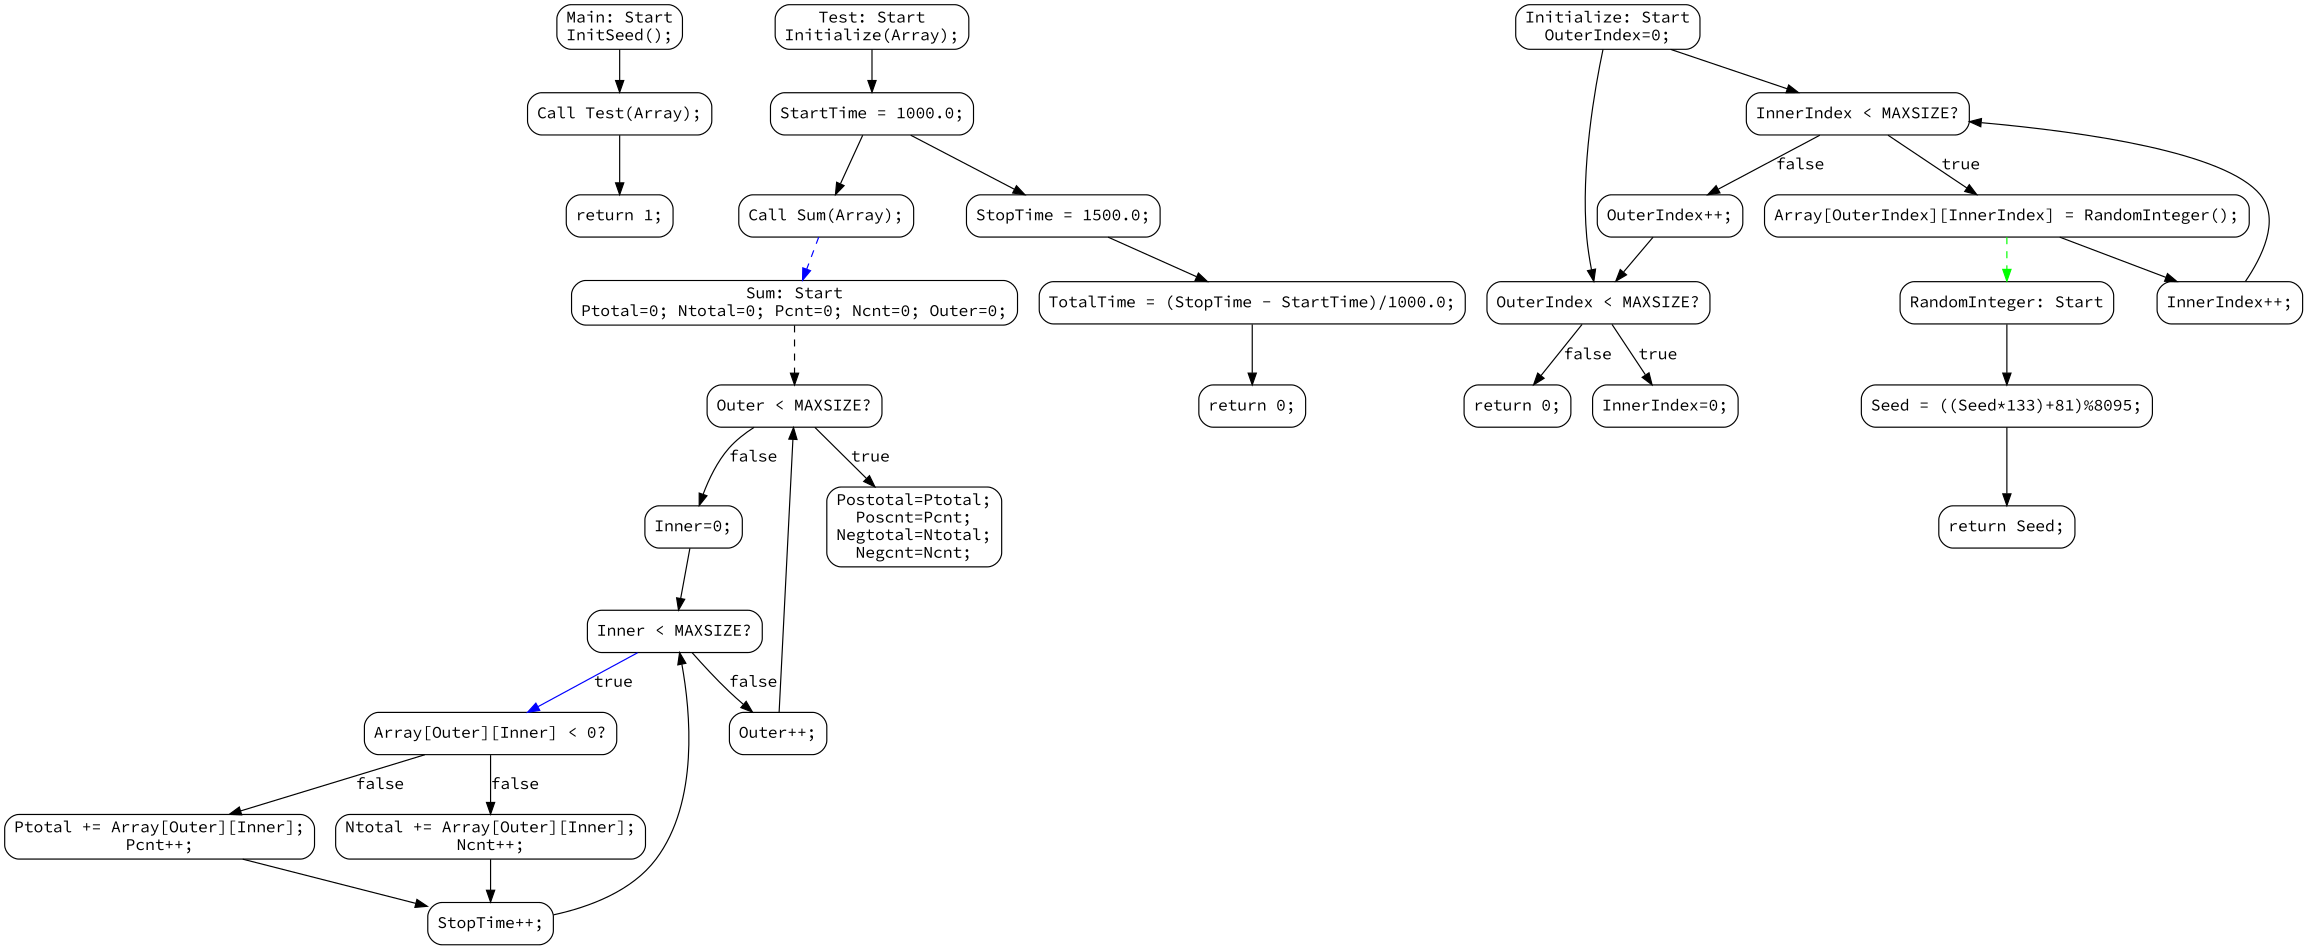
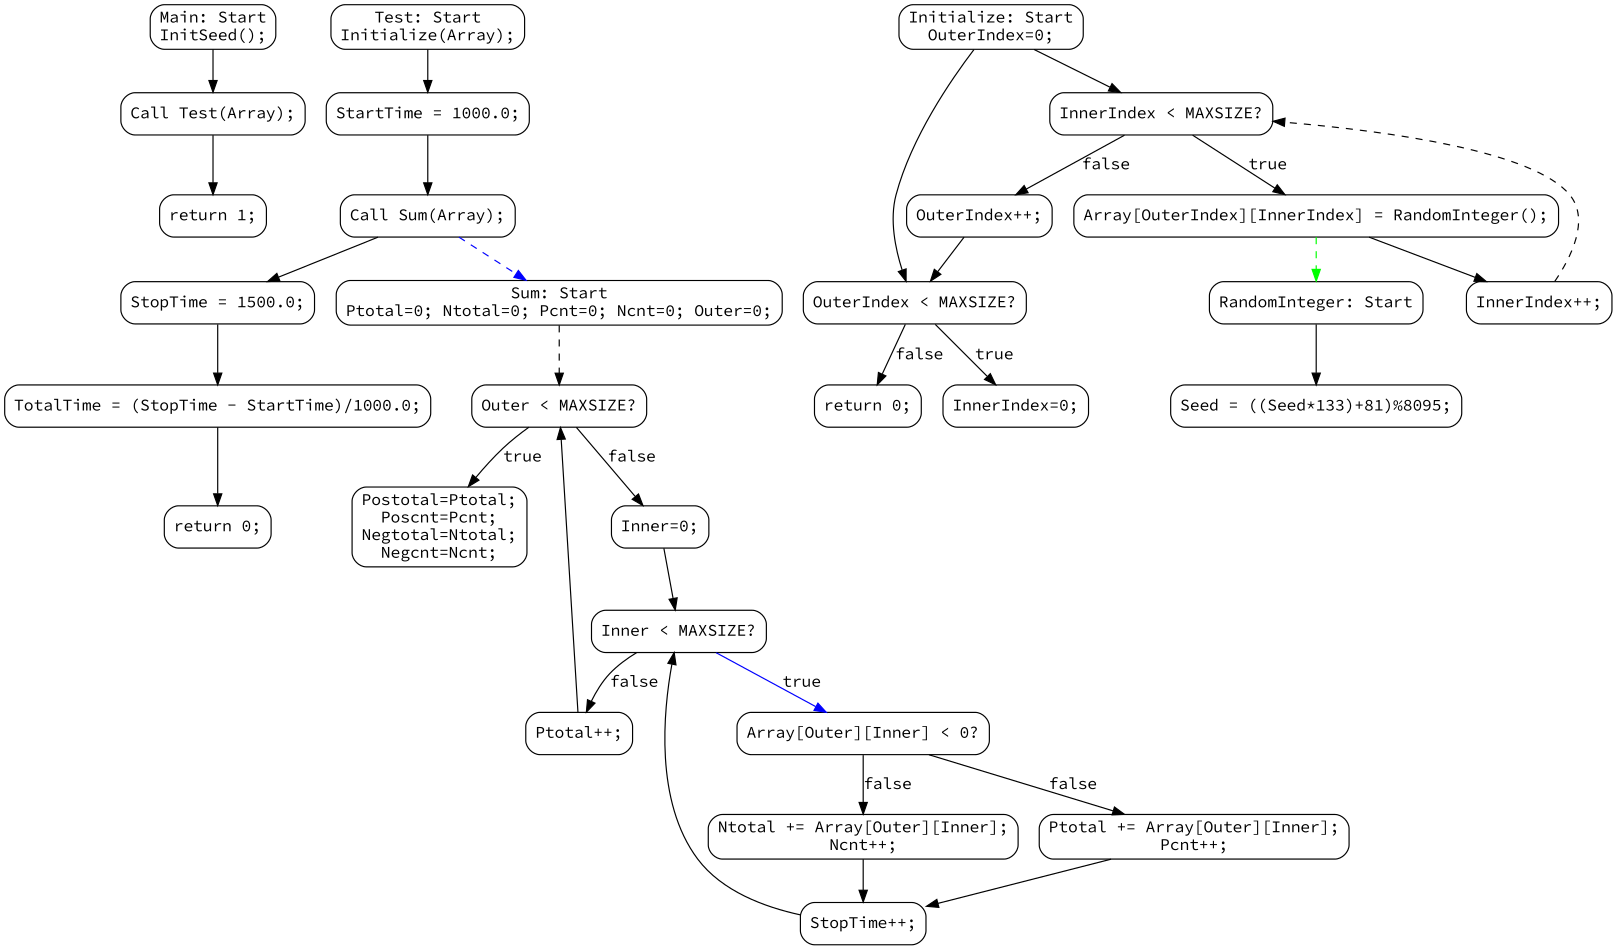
edge "InnerIndex++;" -> "InnerIndex < MAXSIZE?": style solid -> dashed
edge "StartTime = 1000.0;" -> "StopTime = 1500.0;": now "Call Sum(Array);" -> "StopTime = 1500.0;"
node "return Seed;": removed
node "Outer++;": label "Outer++;" -> "Ptotal++;"
